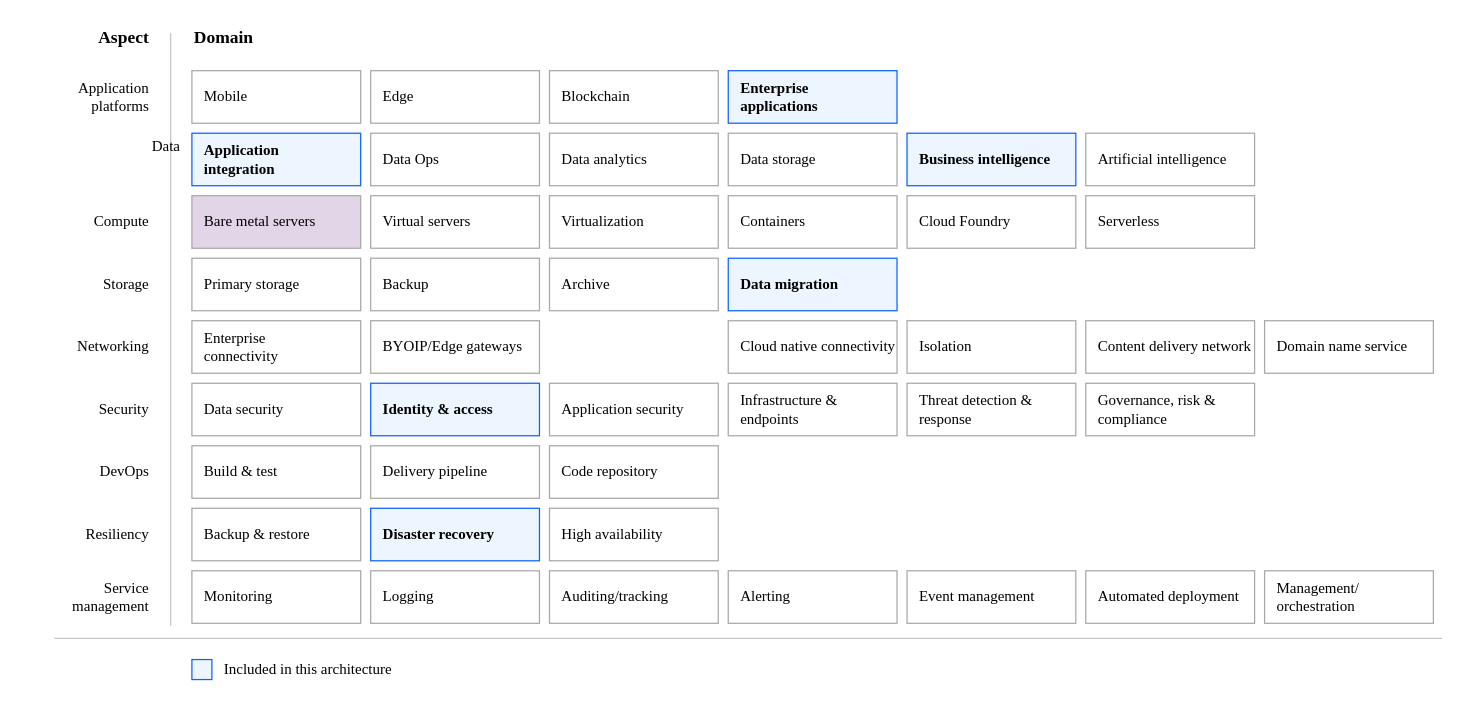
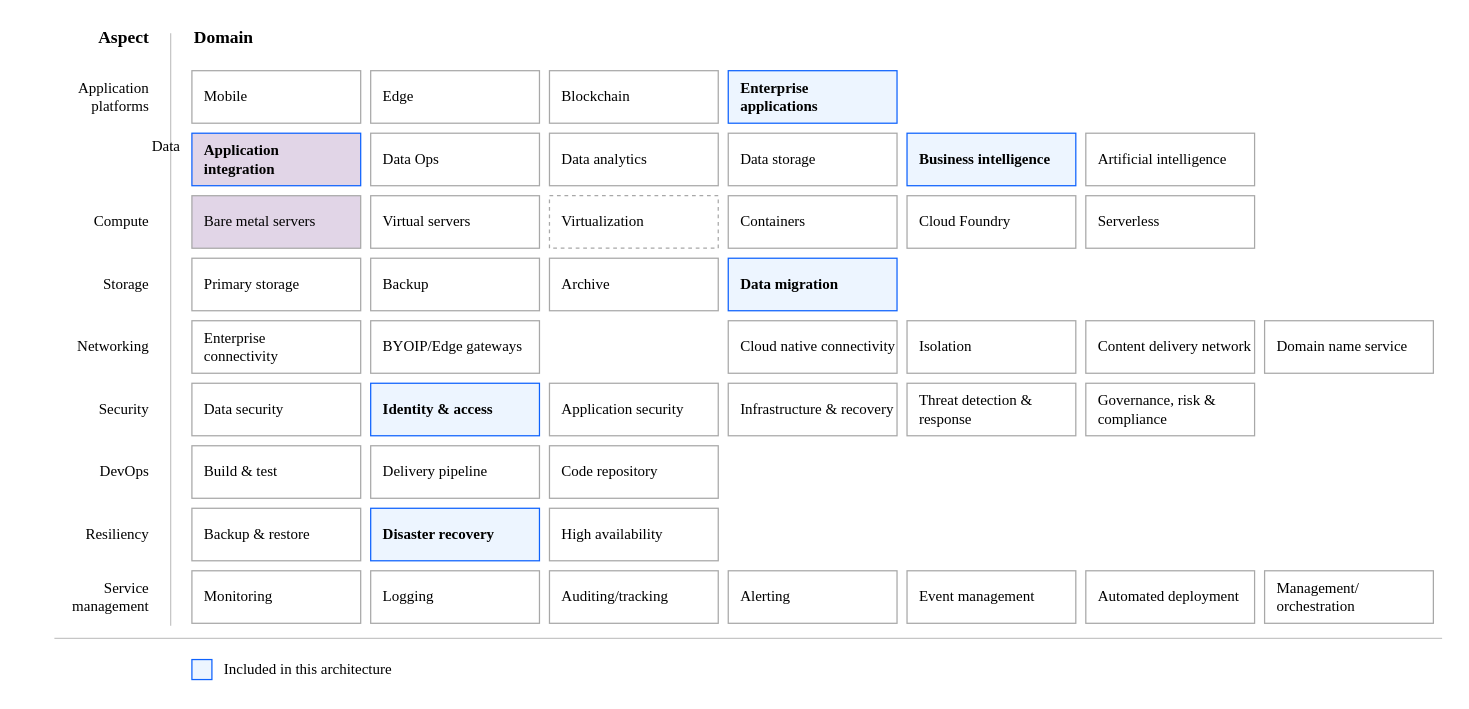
node "Application integration": fillcolor #edf5ff -> #e1d5e7
node "Virtualization": style solid -> dashed
node "Infrastructure & endpoints": label "Infrastructure & endpoints" -> "Infrastructure & recovery"
